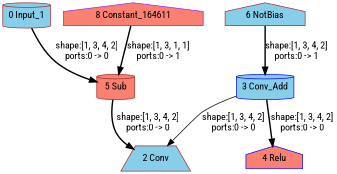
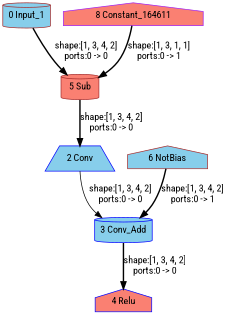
edge "3 Conv_Add" -> "2 Conv": reversed
node "2 Conv": color brown -> blue
